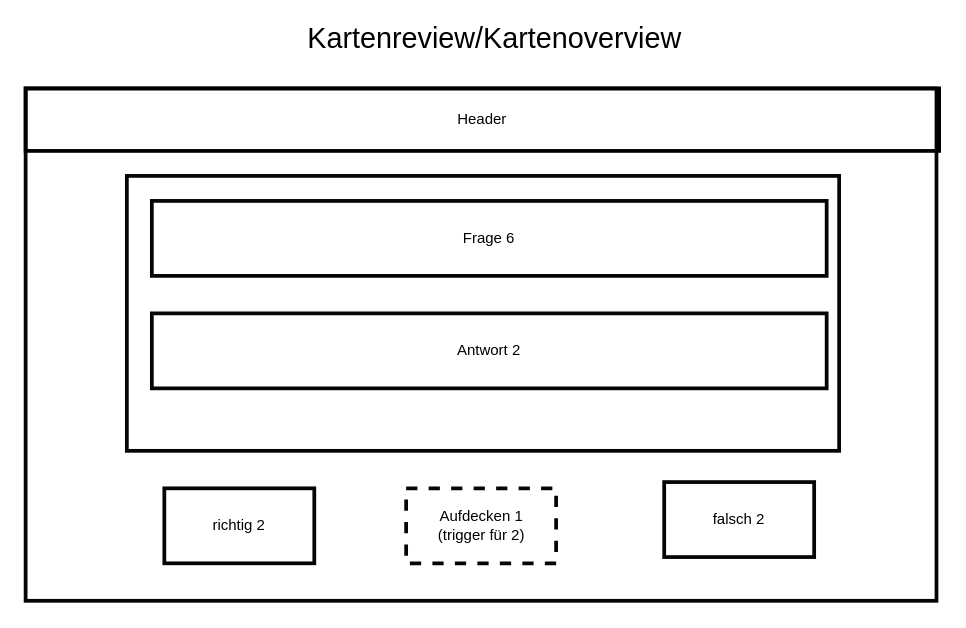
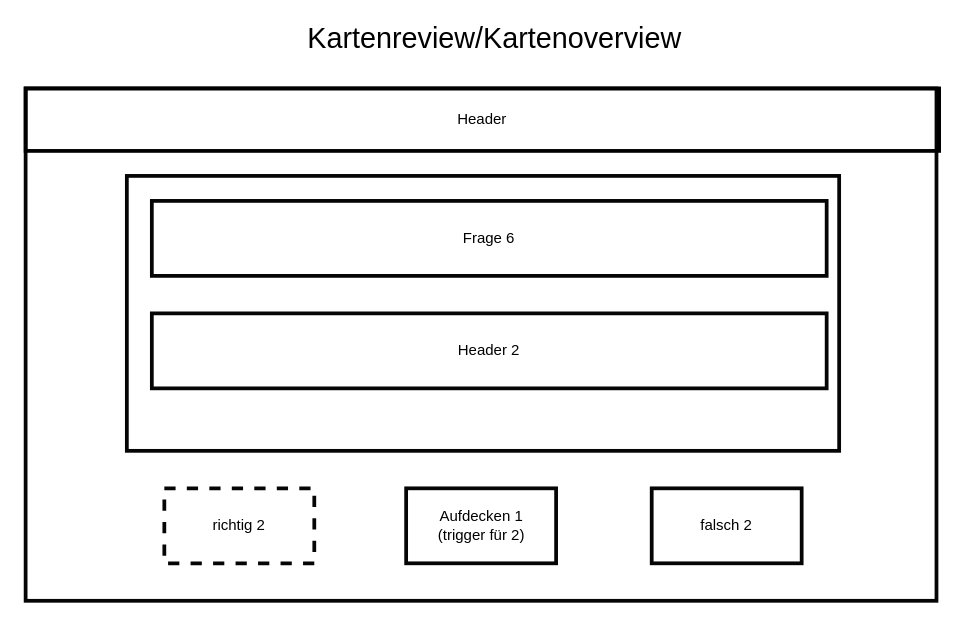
node "Antwort 2": label "Antwort 2" -> "Header 2"
node "falsch 2": moved (739, 519) -> (727, 526)
node "richtig 2": style solid -> dashed
node "Aufdecken 1 (trigger für 2)": style dashed -> solid
